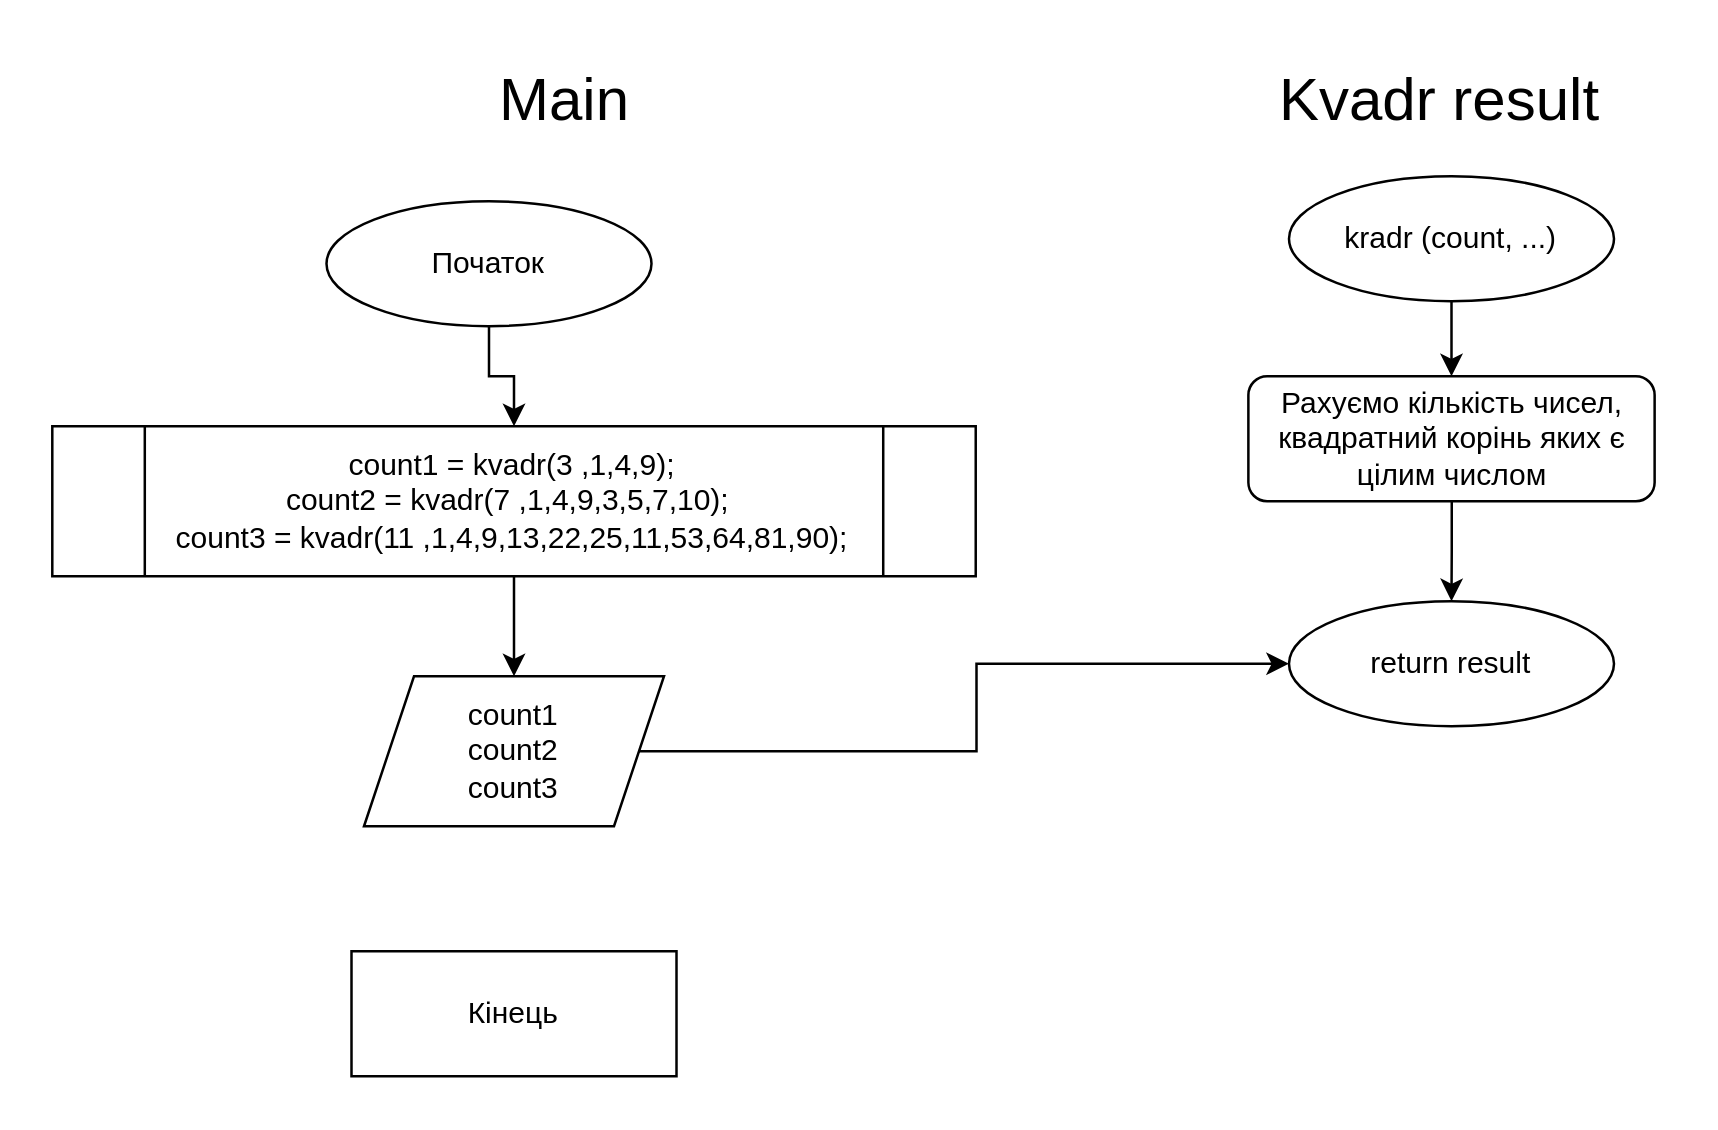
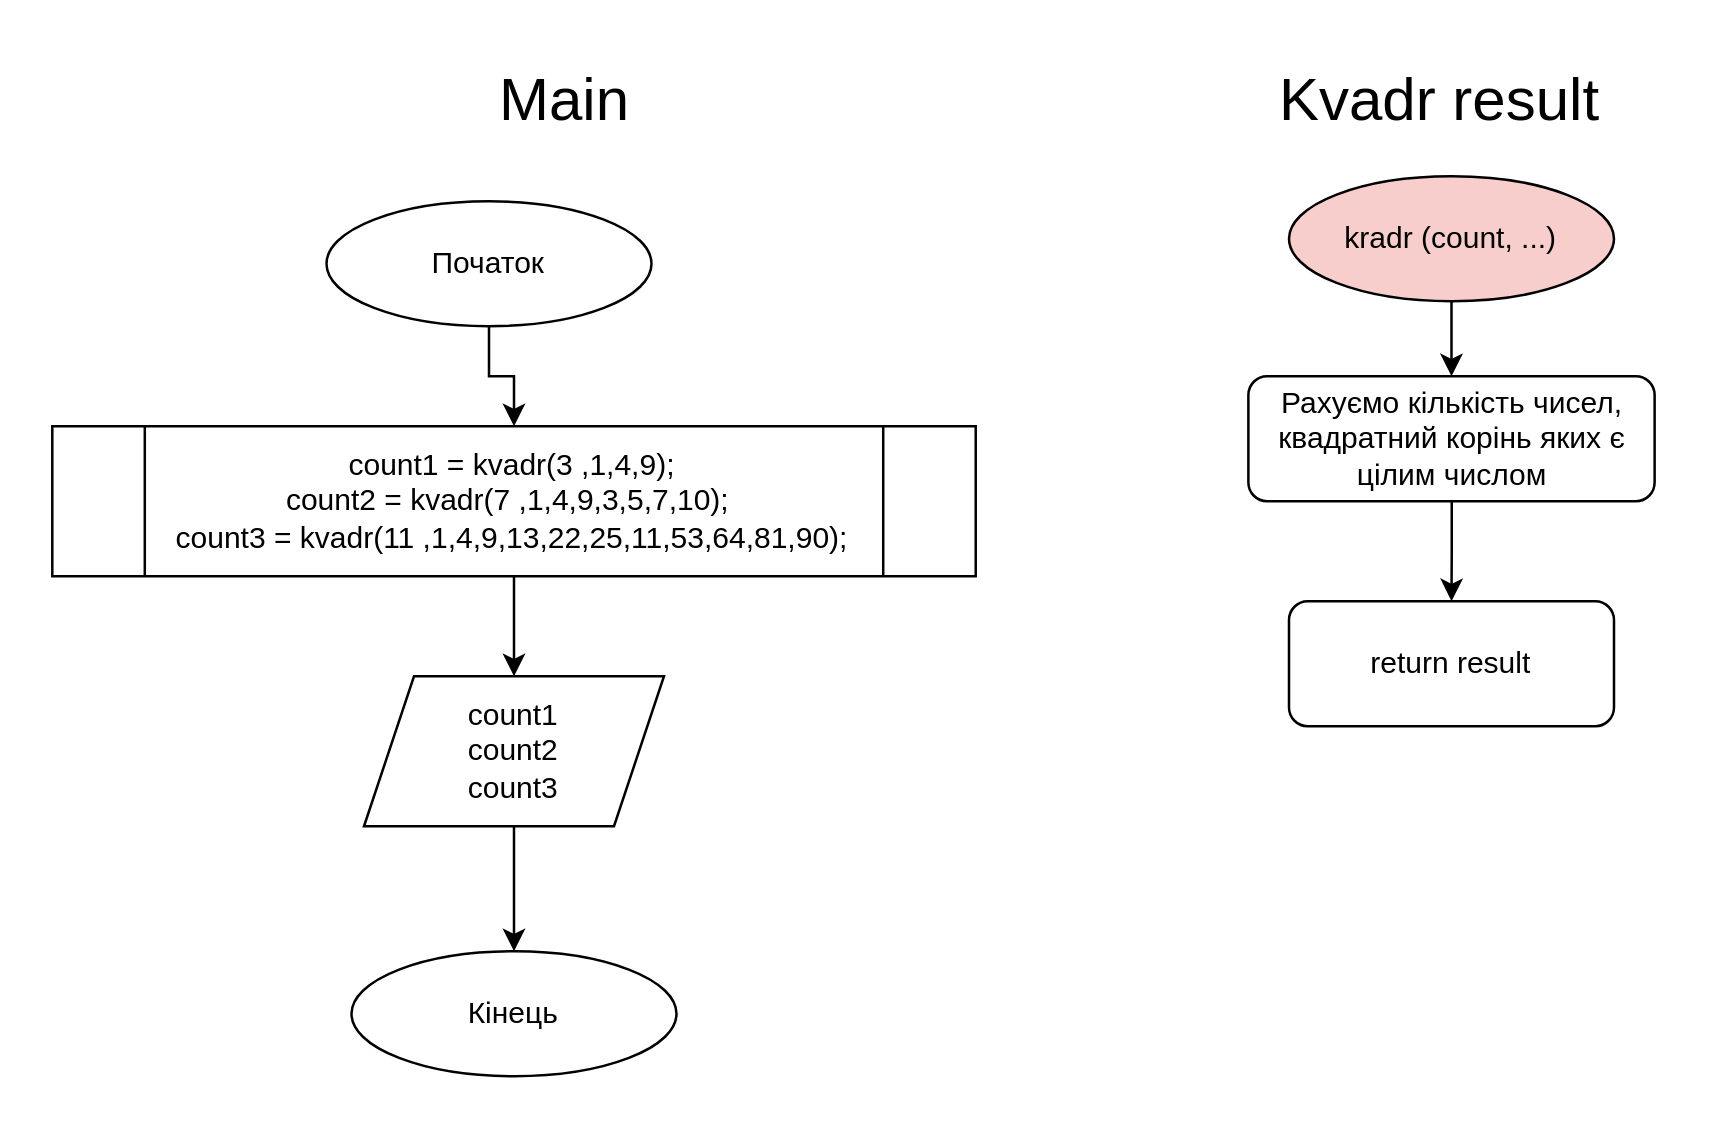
node "kradr (count, ...)": fillcolor #ffffff -> #f8cecc
node "return result": shape ellipse -> rounded rectangle
edge "count1 count2 count3" -> "return result": now "count1 count2 count3" -> "Кінець"
node "Кінець": shape rectangle -> ellipse
